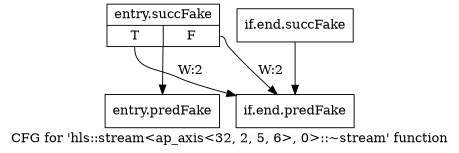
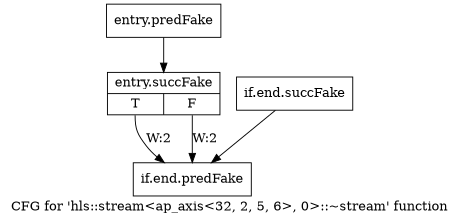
edge "entry.succFake" -> "entry.predFake": reversed
